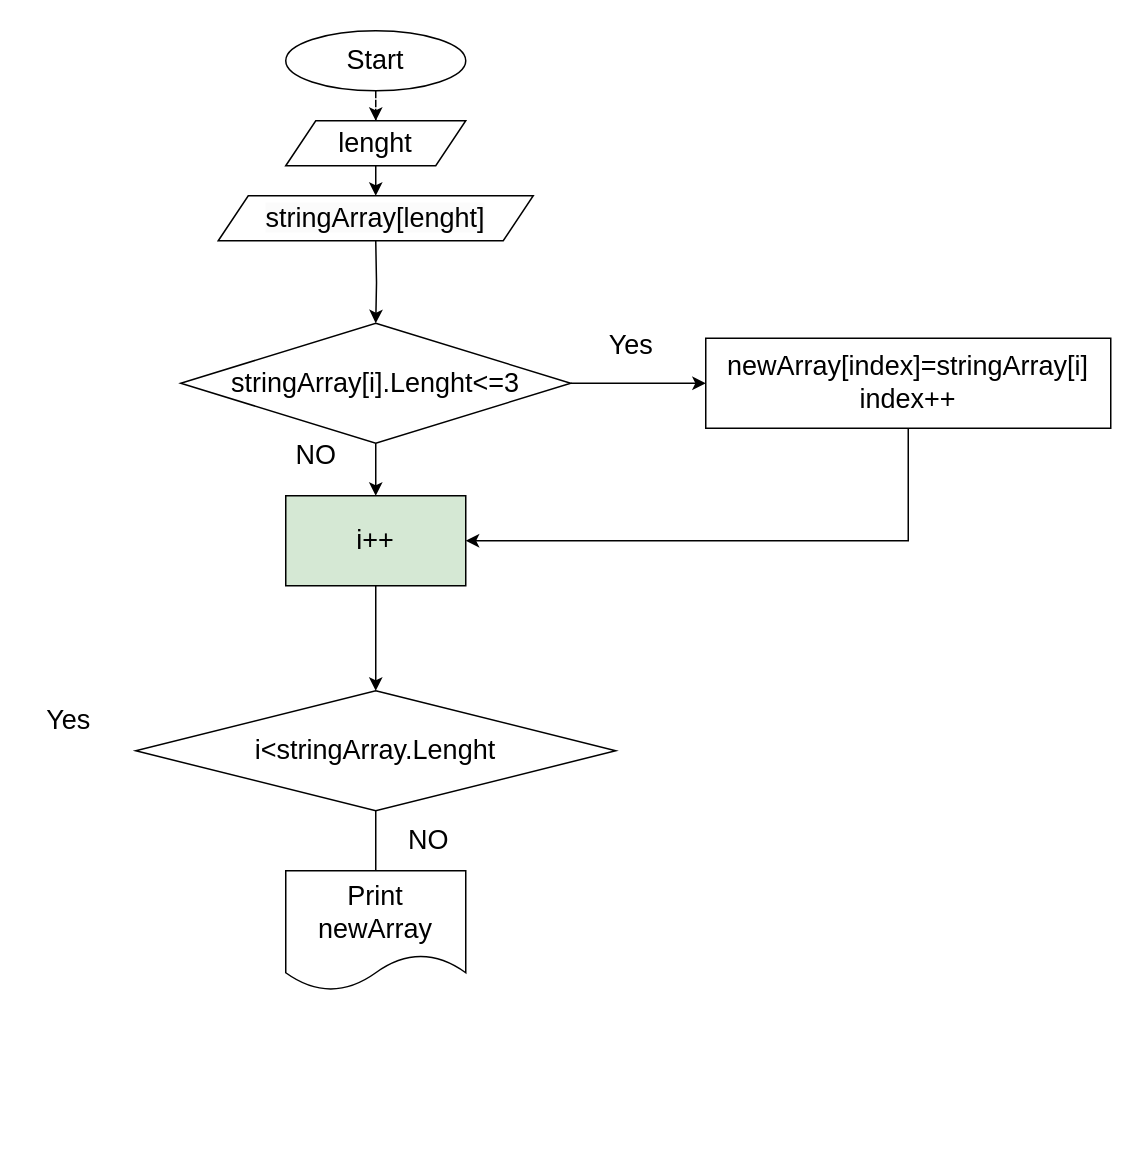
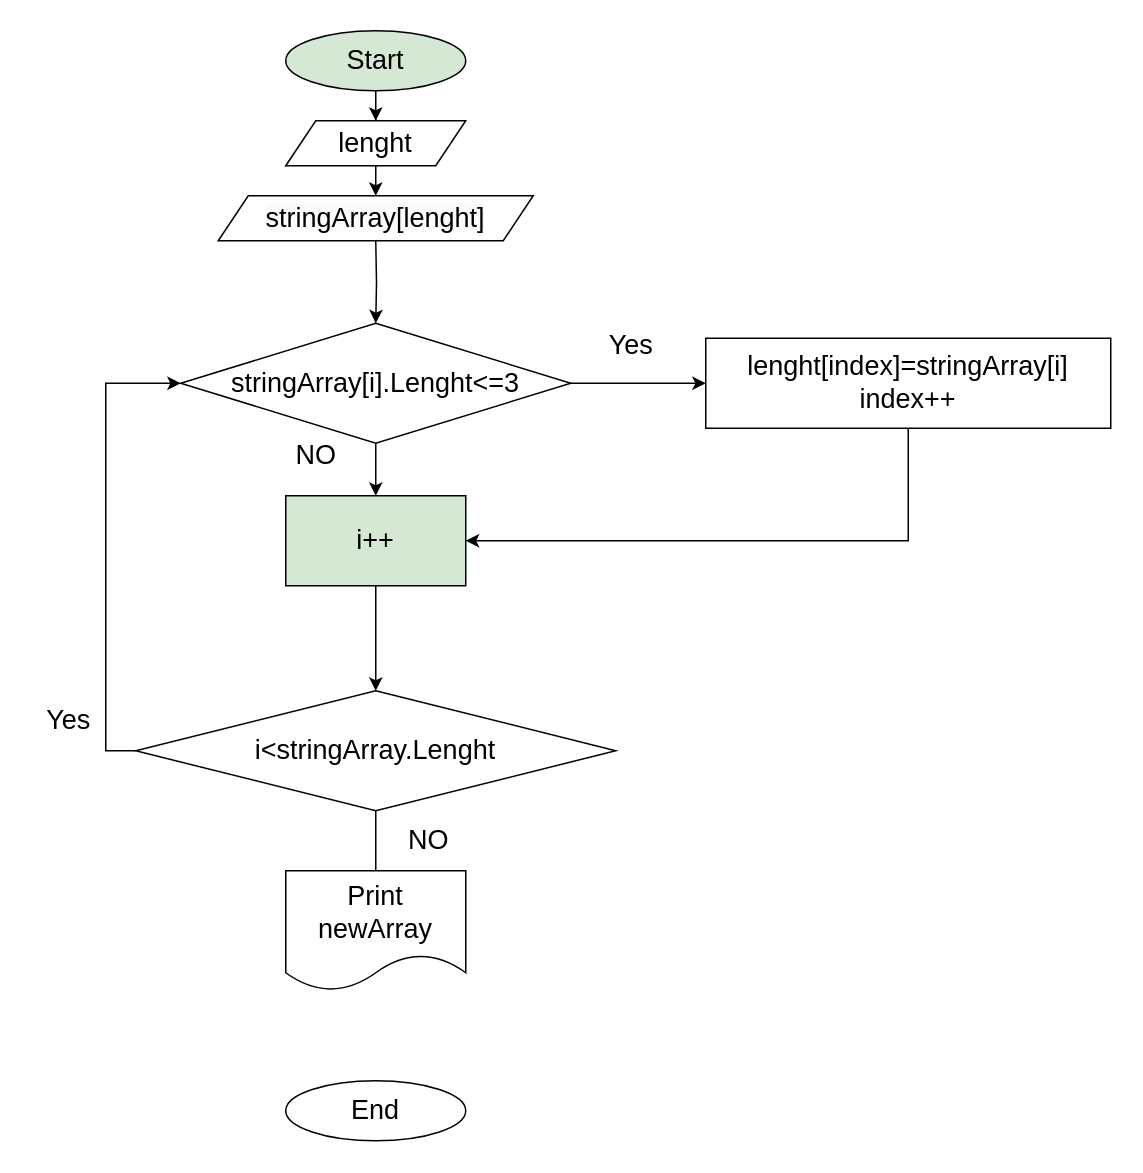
node "Start": fillcolor #ffffff -> #d5e8d4
edge "Start" -> "lenght": style dashed -> solid
node "newArray[index]=stringArray[i] index++": label "newArray[index]=stringArray[i] index++" -> "lenght[index]=stringArray[i] index++"
edge "i<stringArray.Lenght" -> "stringArray[i].Lenght<=3": added
node "End": added
